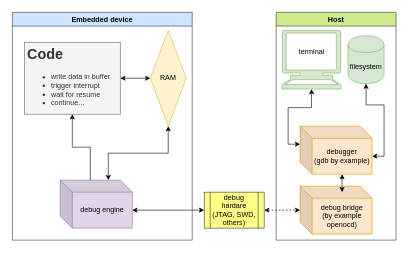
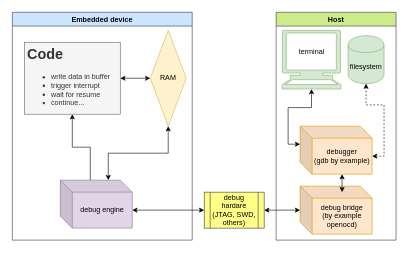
edge "filesystem" -- "debugger (gdb by example)": style solid -> dashed
edge "debug hardare (JTAG, SWD, others)" -- "debug bridge (by example openocd)": style dashed -> solid
